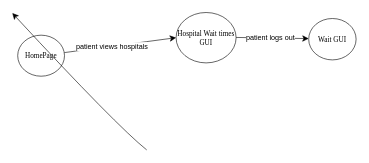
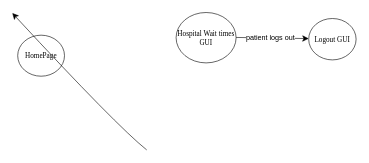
node "Wait GUI": label "Wait GUI" -> "Logout GUI"
edge "HomePage" -> "Hospital Wait times GUI": removed, label "patient views hospitals"
